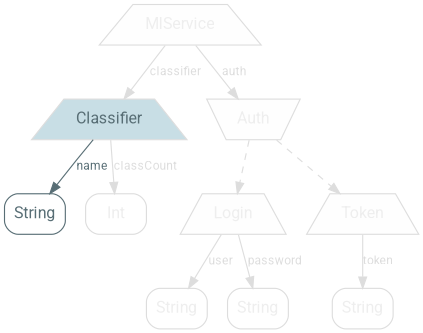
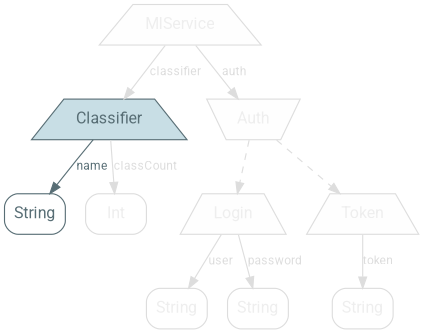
node "Classifier": color #dddddd -> #586e75
